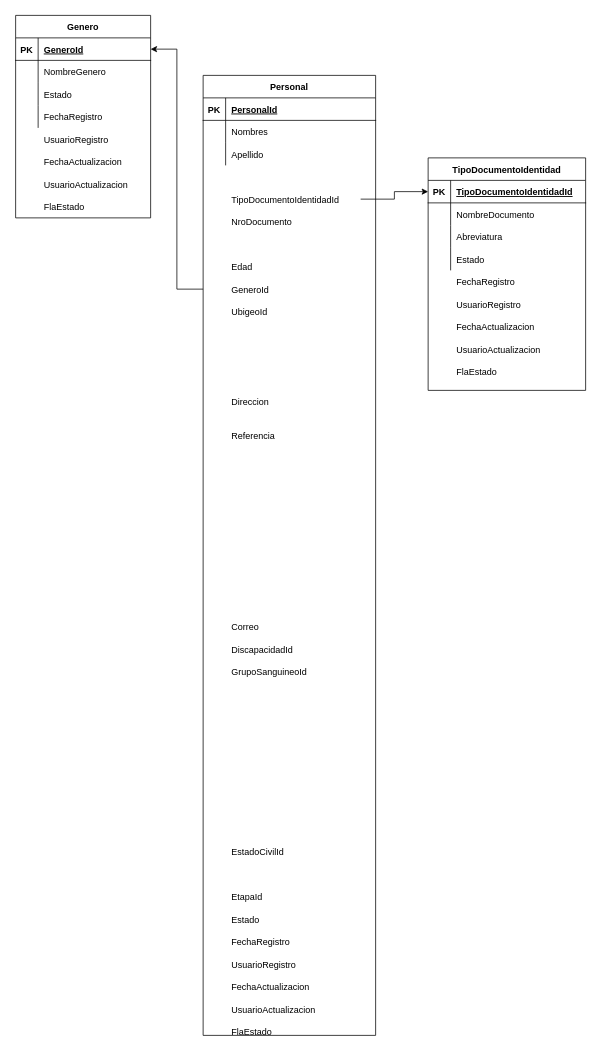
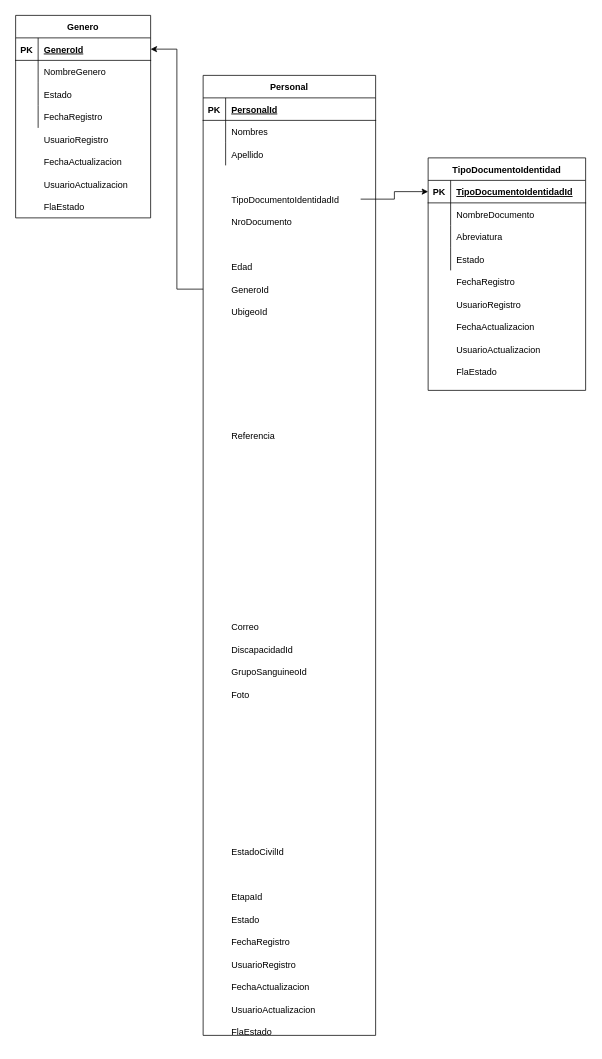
node "Direccion": removed
node "Foto": added
